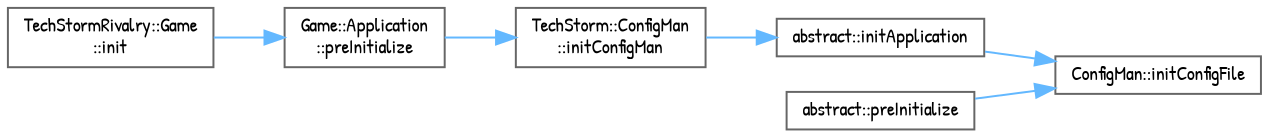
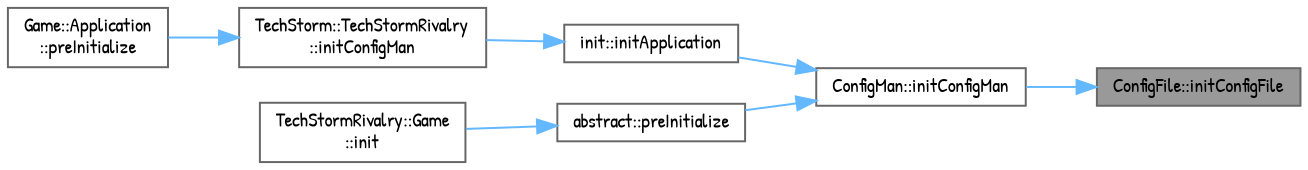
edge "TechStormRivalry::Game ::init" -> "Game::Application ::preInitialize": now "TechStormRivalry::Game ::init" -> "abstract::preInitialize"
node "TechStorm::ConfigMan ::initConfigMan": label "TechStorm::ConfigMan ::initConfigMan" -> "TechStorm::TechStormRivalry ::initConfigMan"
node "abstract::initApplication": label "abstract::initApplication" -> "init::initApplication"
node "ConfigMan::initConfigFile": label "ConfigMan::initConfigFile" -> "ConfigMan::initConfigMan"
node "ConfigFile::initConfigFile": added
